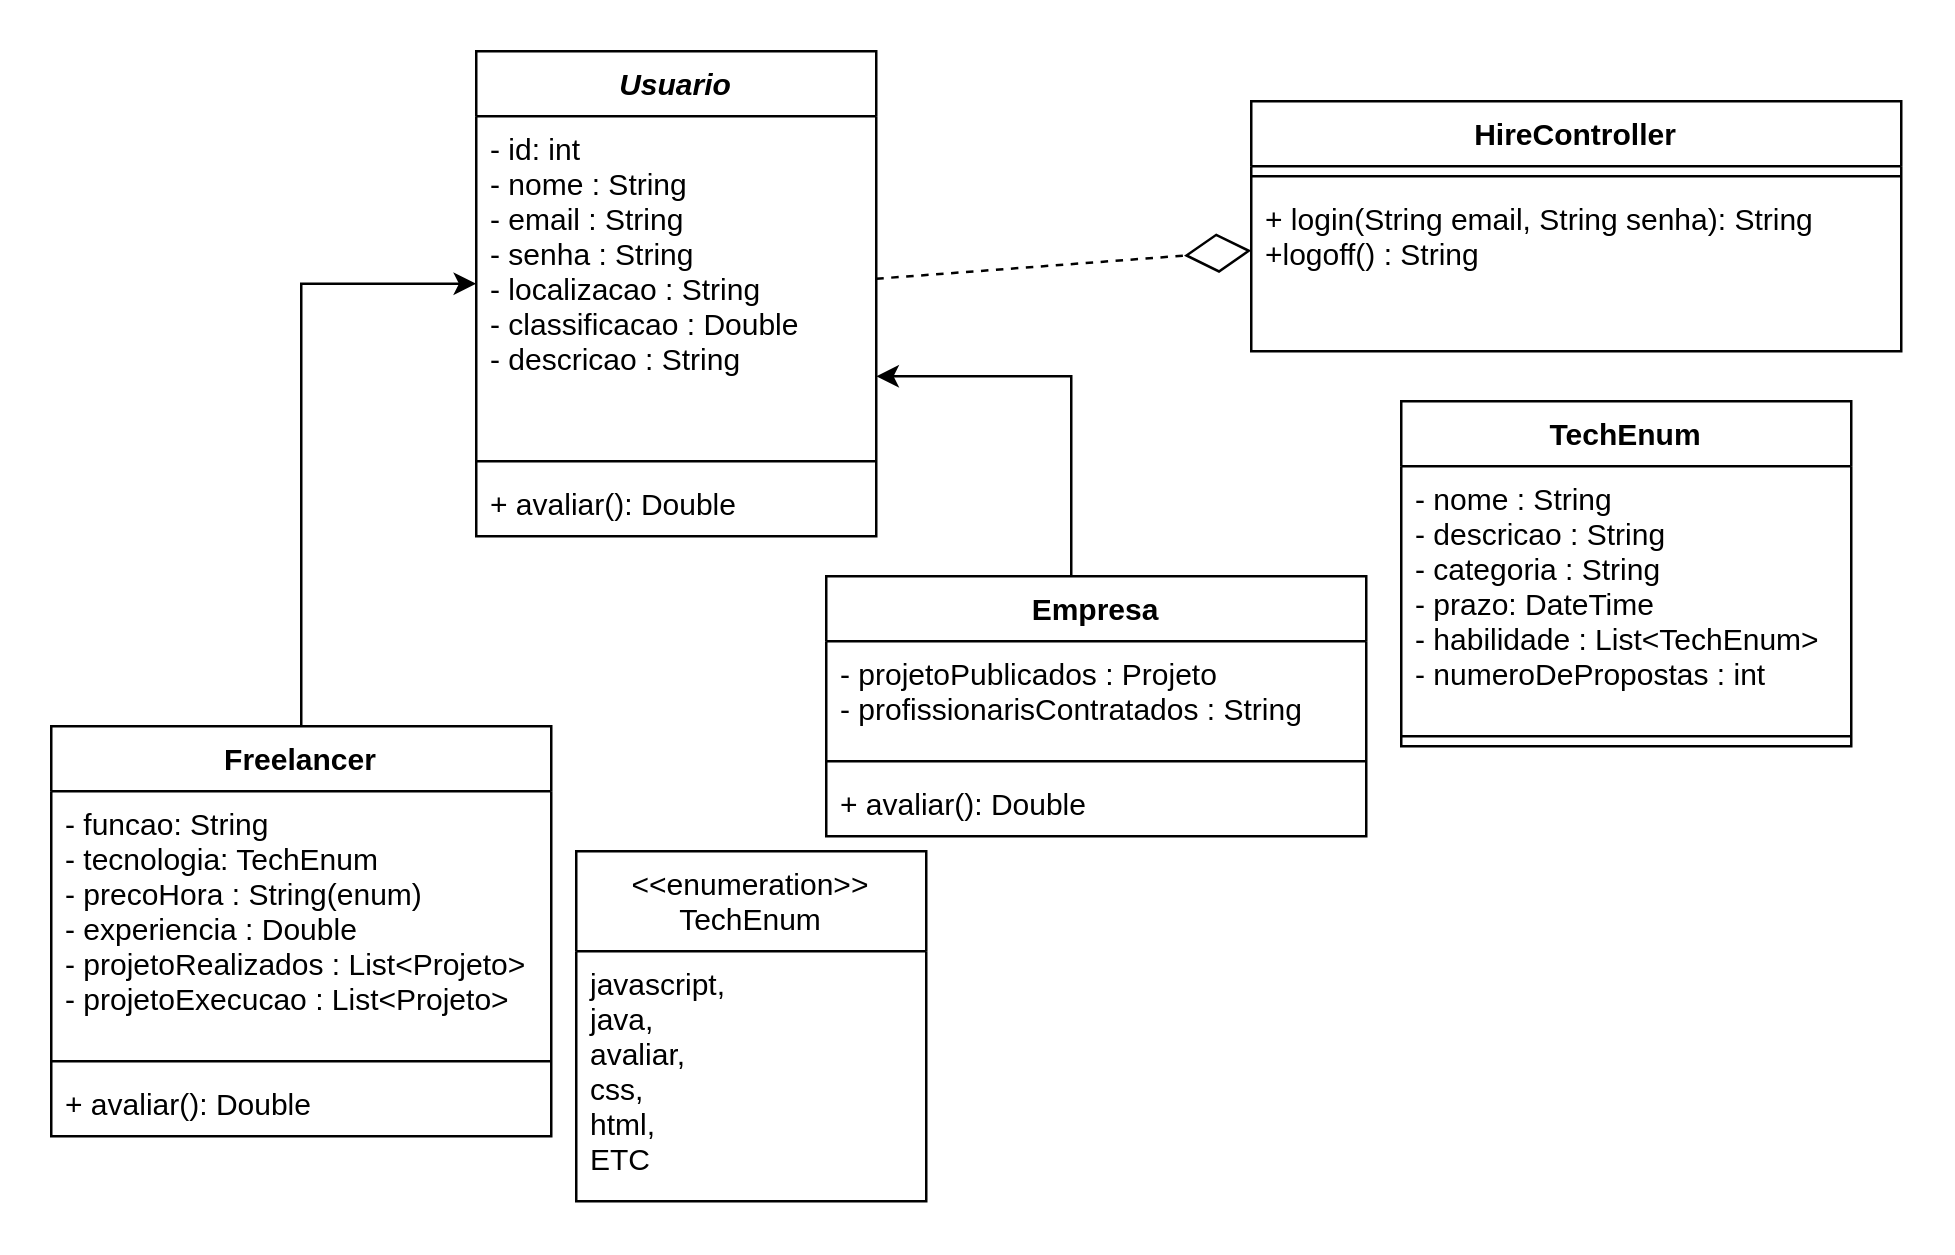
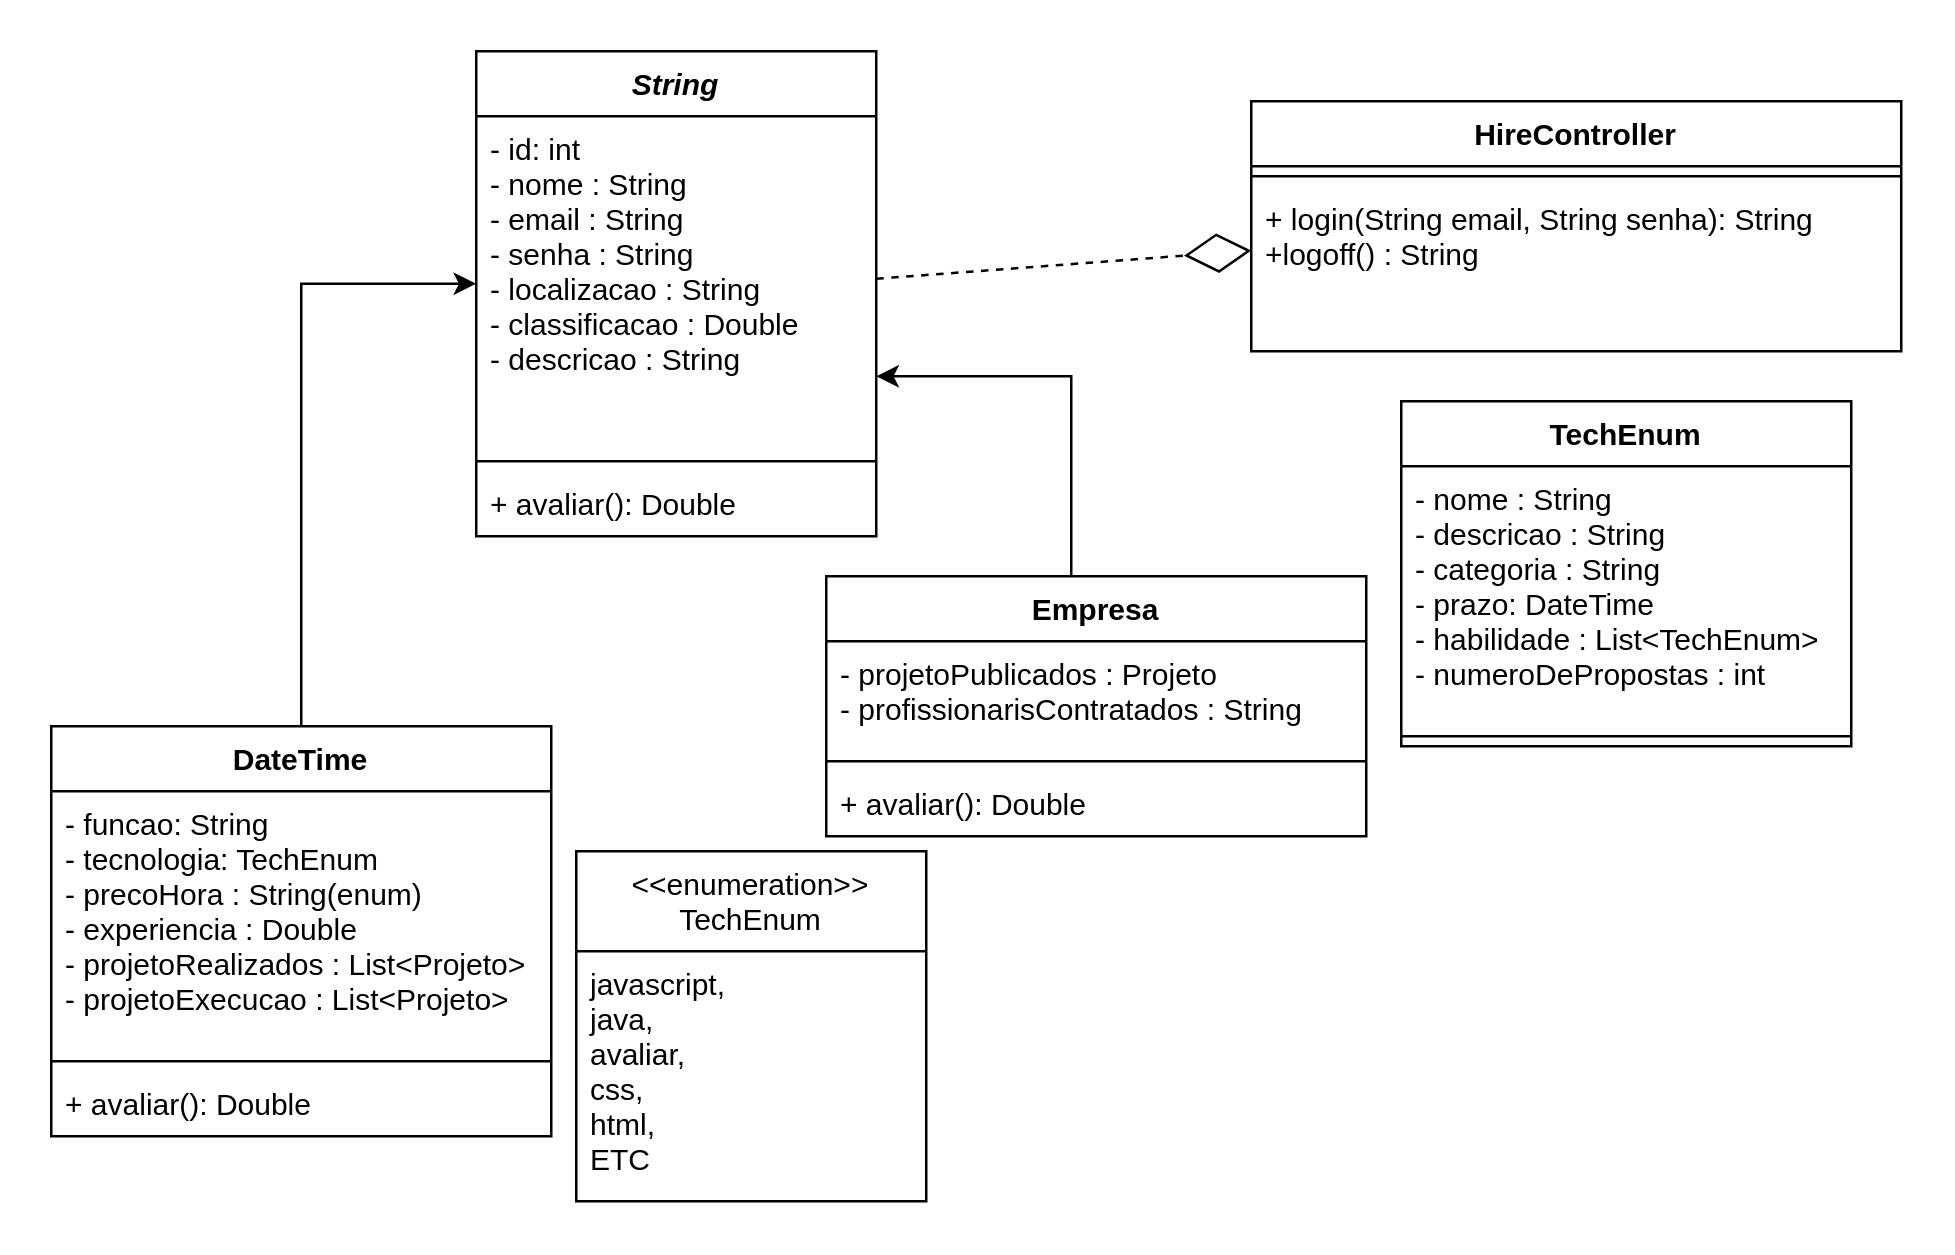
node "Usuario": label "Usuario" -> "String"
node "Freelancer": label "Freelancer" -> "DateTime"
